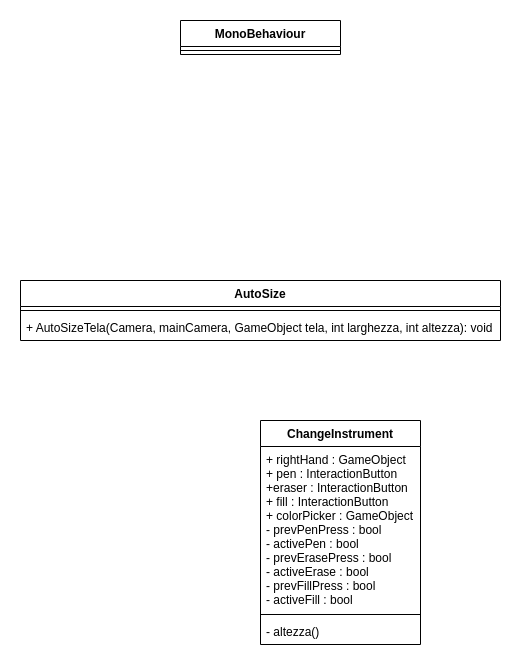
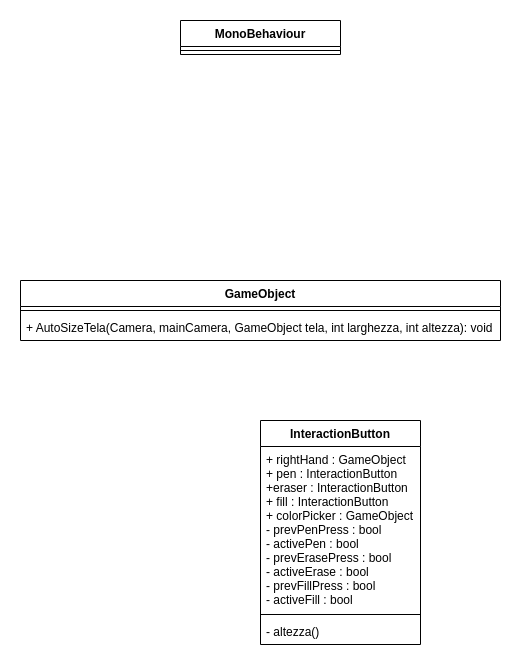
node "AutoSize": label "AutoSize" -> "GameObject"
node "ChangeInstrument": label "ChangeInstrument" -> "InteractionButton"
